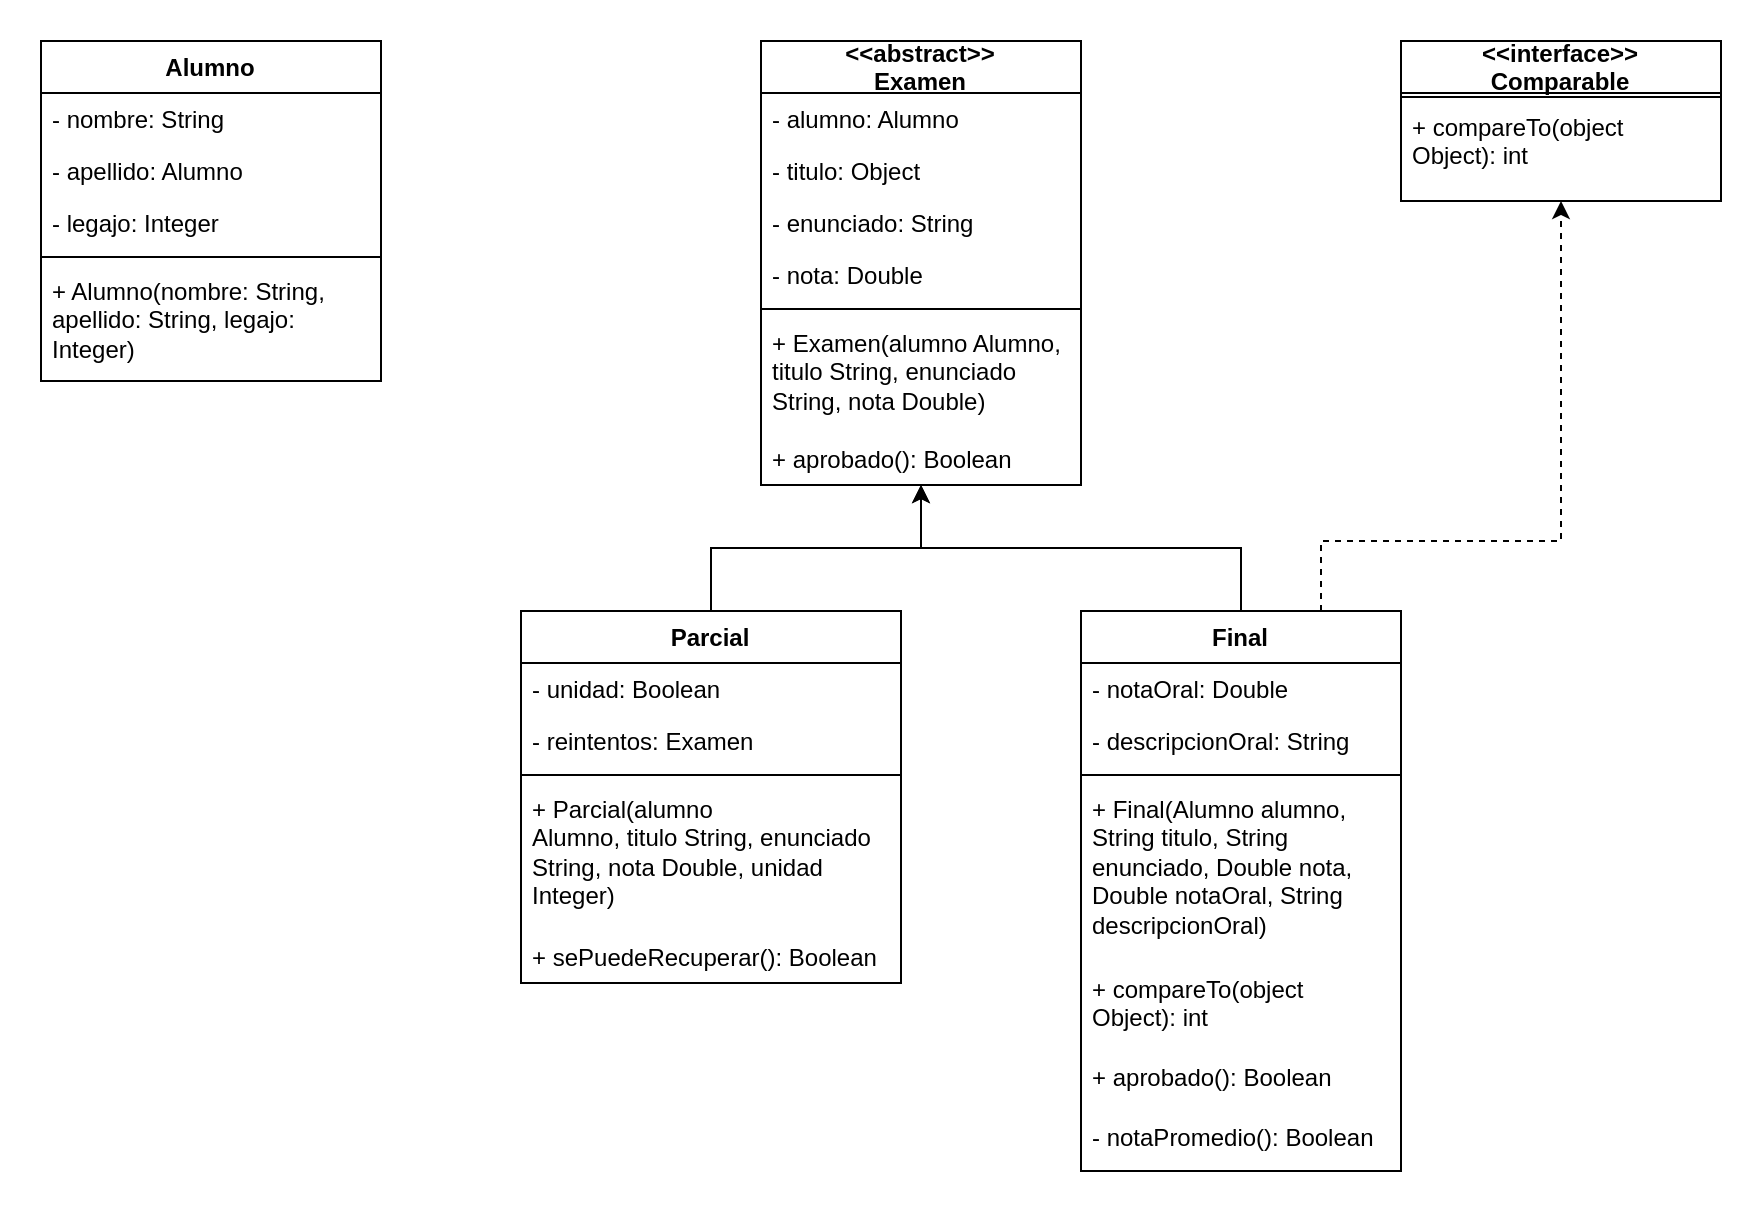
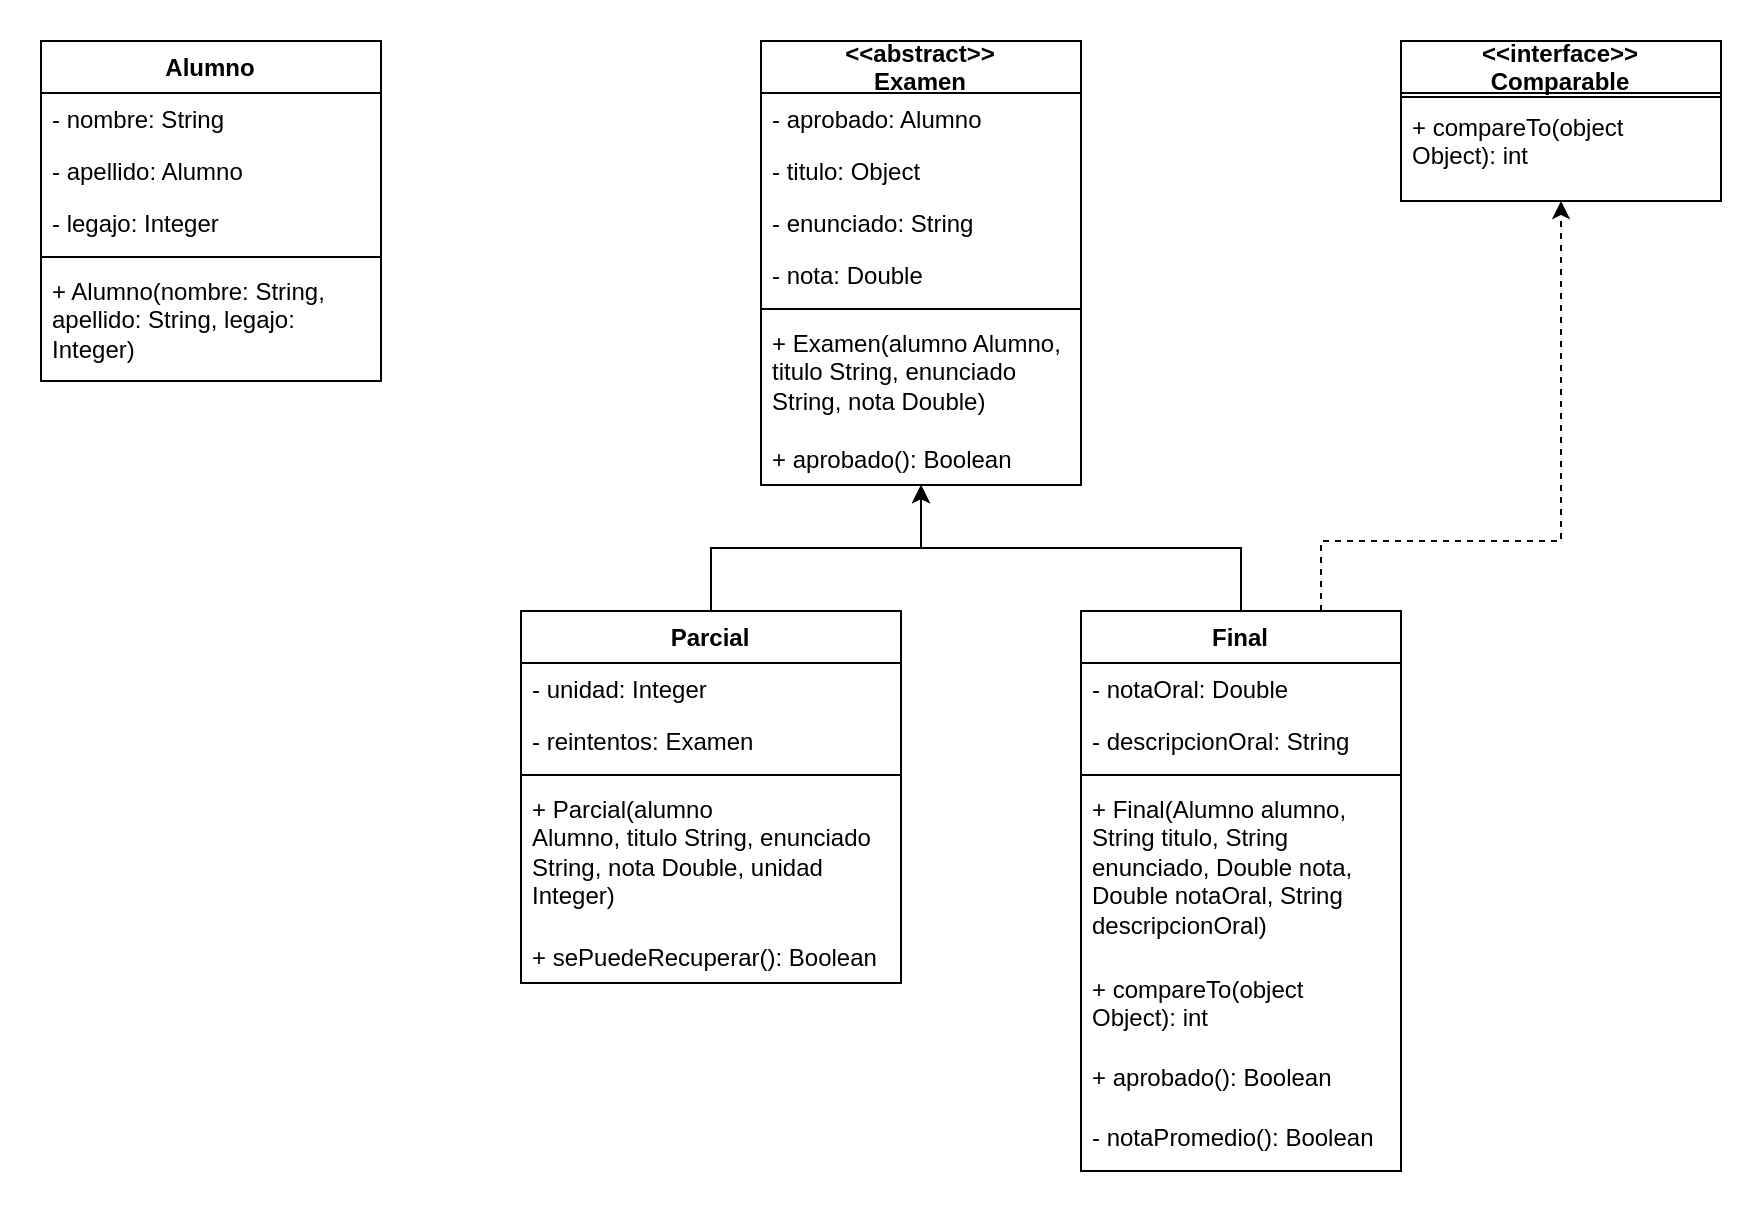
node "- alumno: Alumno": label "- alumno: Alumno" -> "- aprobado: Alumno"
node "- unidad: Boolean": label "- unidad: Boolean" -> "- unidad: Integer"
